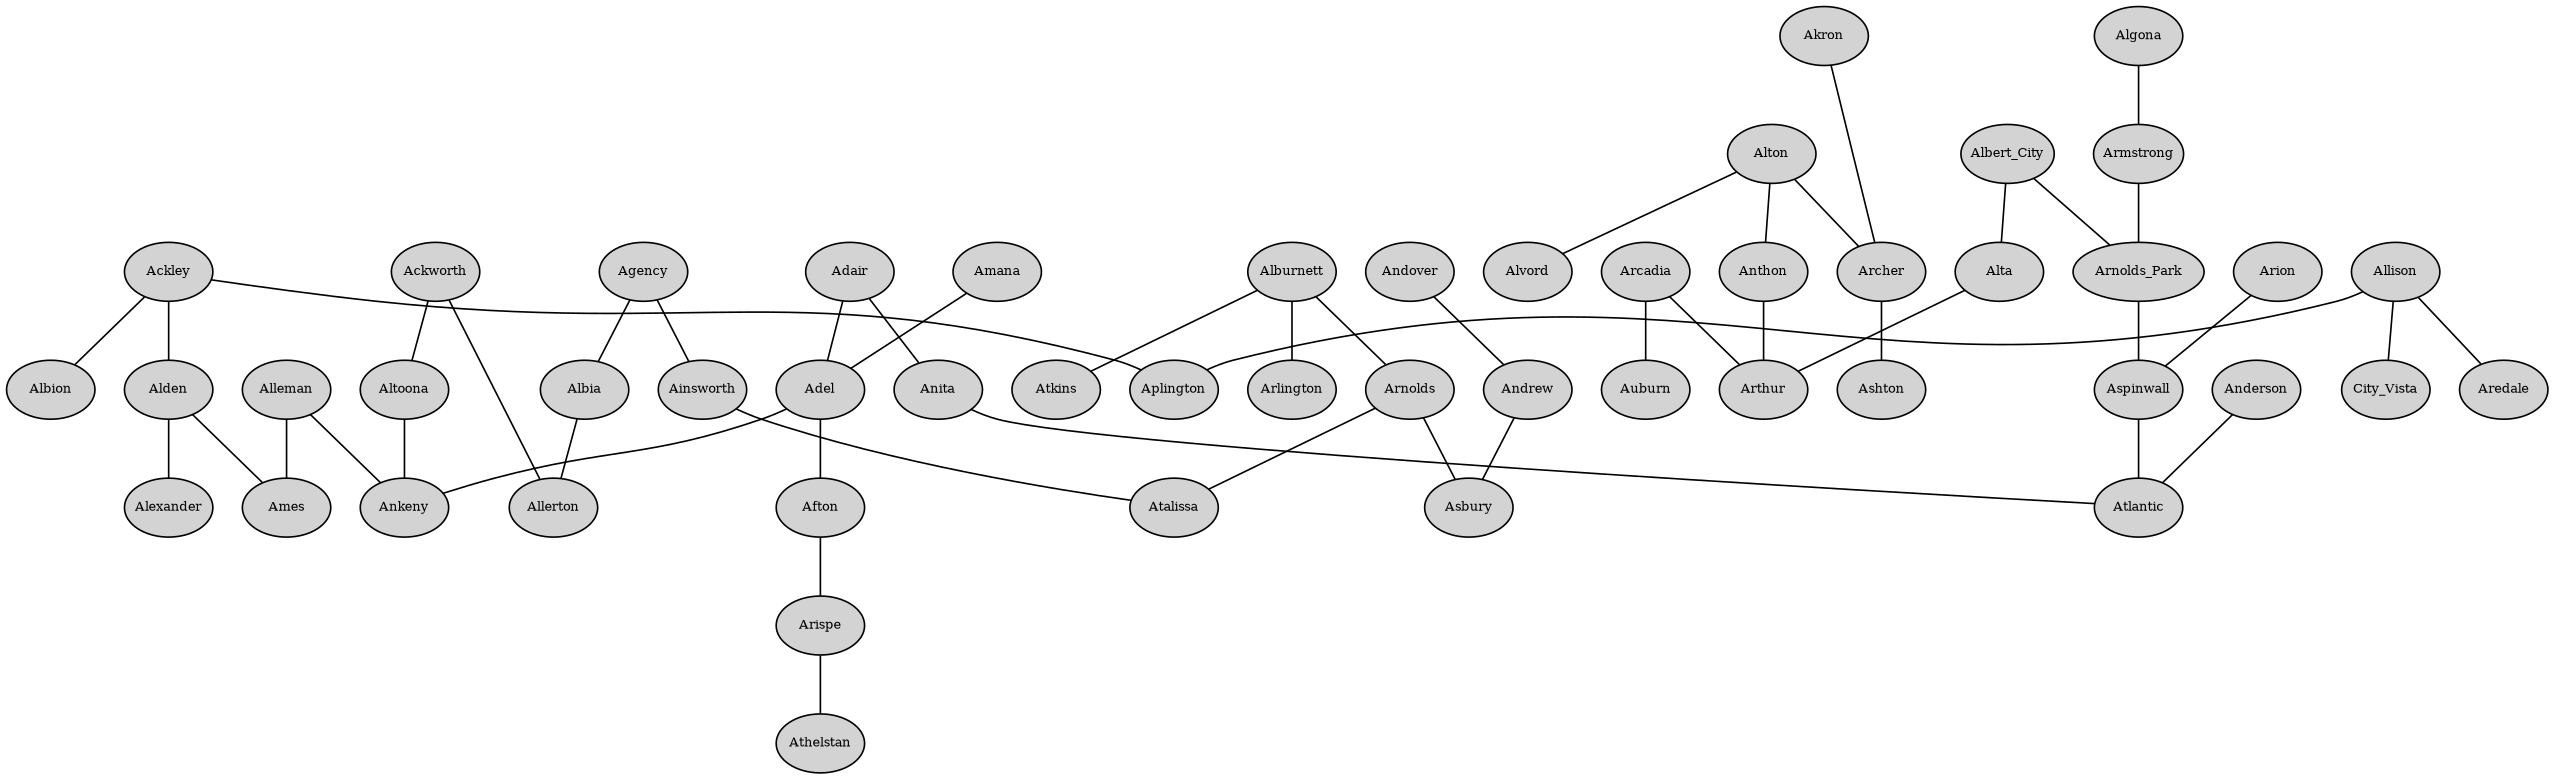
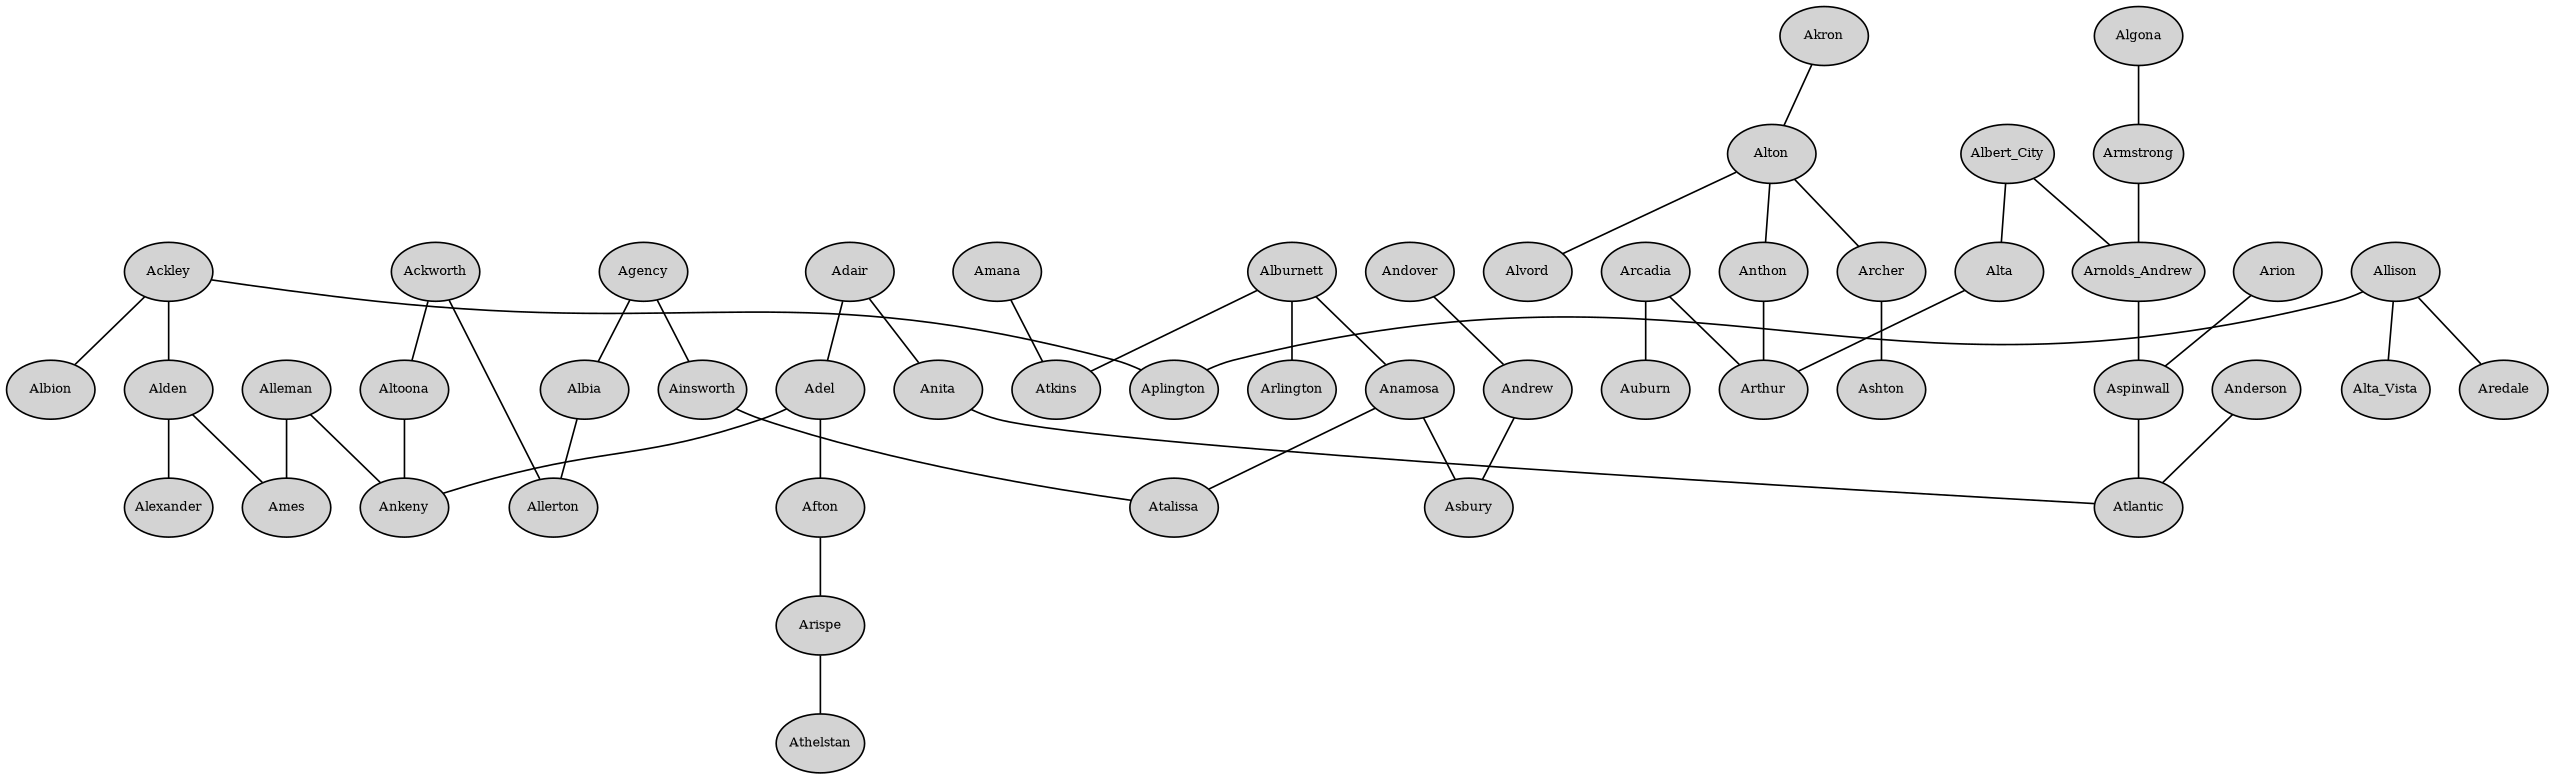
edge "Akron" -- "Archer": now "Akron" -- "Alton"
node "Arnolds_Park": label "Arnolds_Park" -> "Arnolds_Andrew"
edge "Amana" -- "Adel": now "Amana" -- "Atkins"
node "Arnolds": label "Arnolds" -> "Anamosa"
node "City_Vista": label "City_Vista" -> "Alta_Vista"
